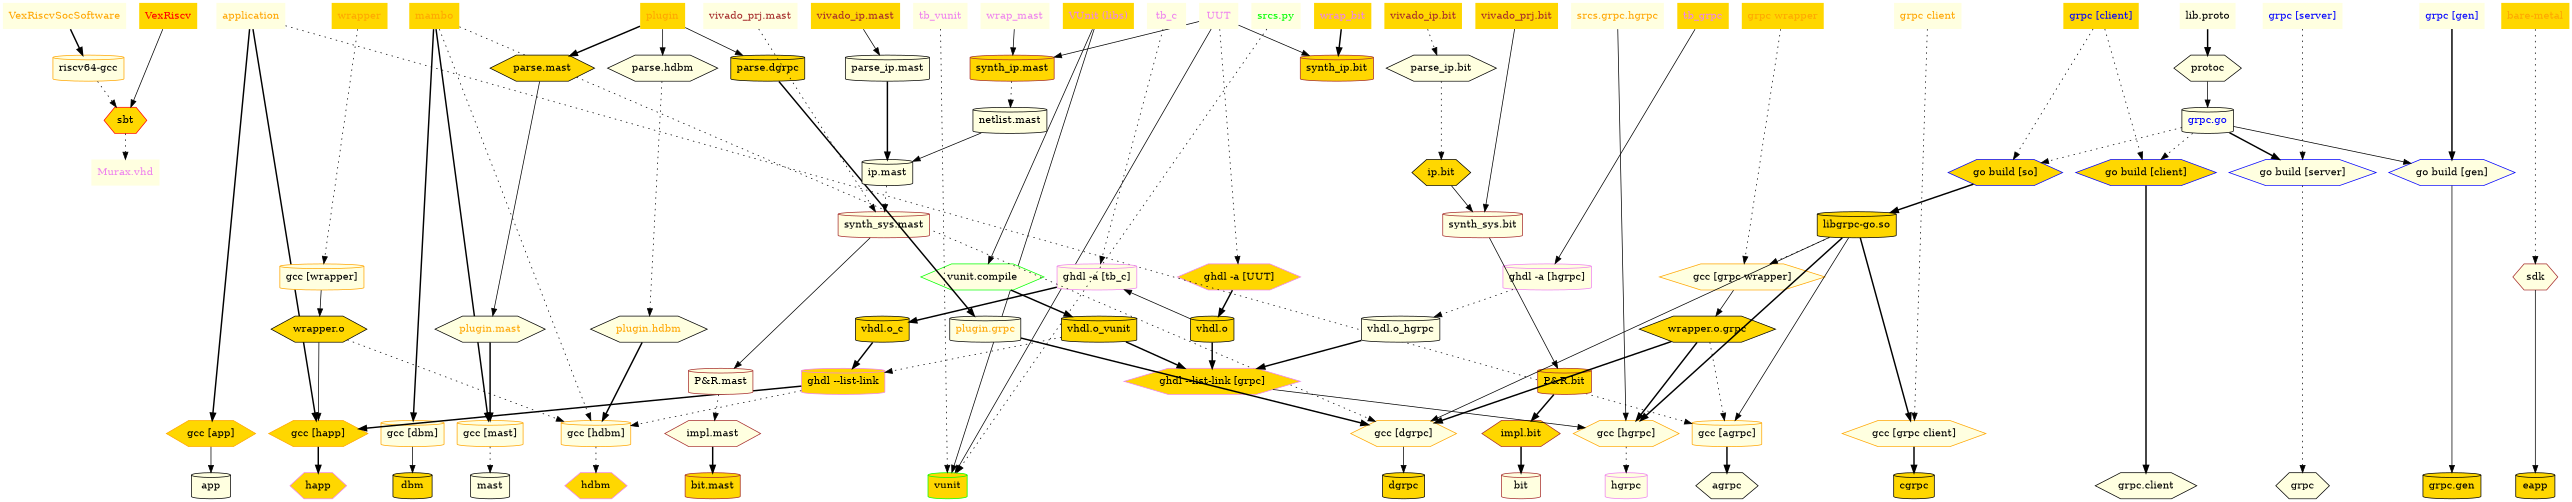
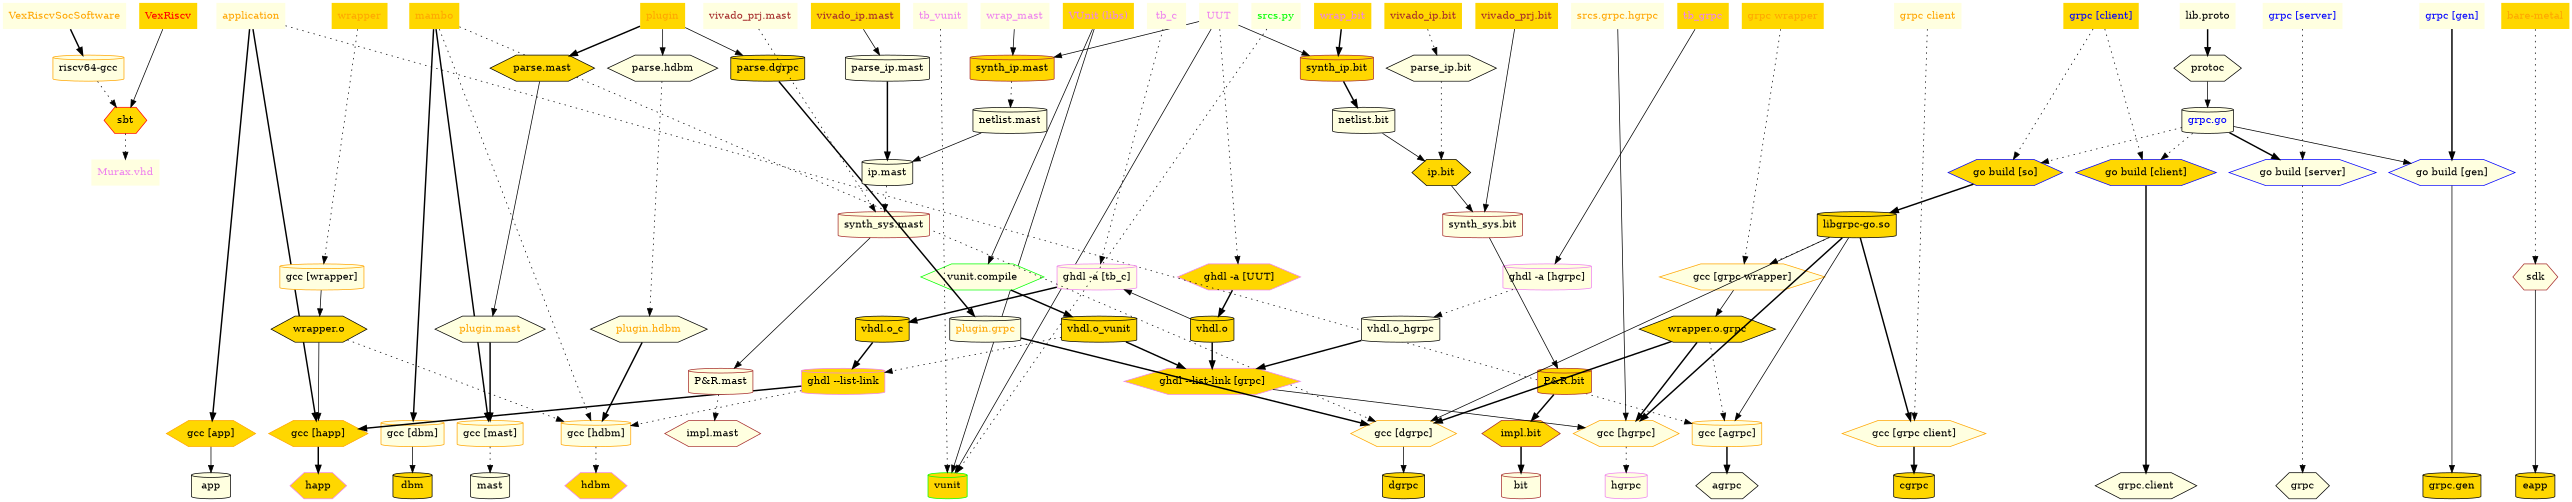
node "netlist.bit": added
node "bit.mast": removed
